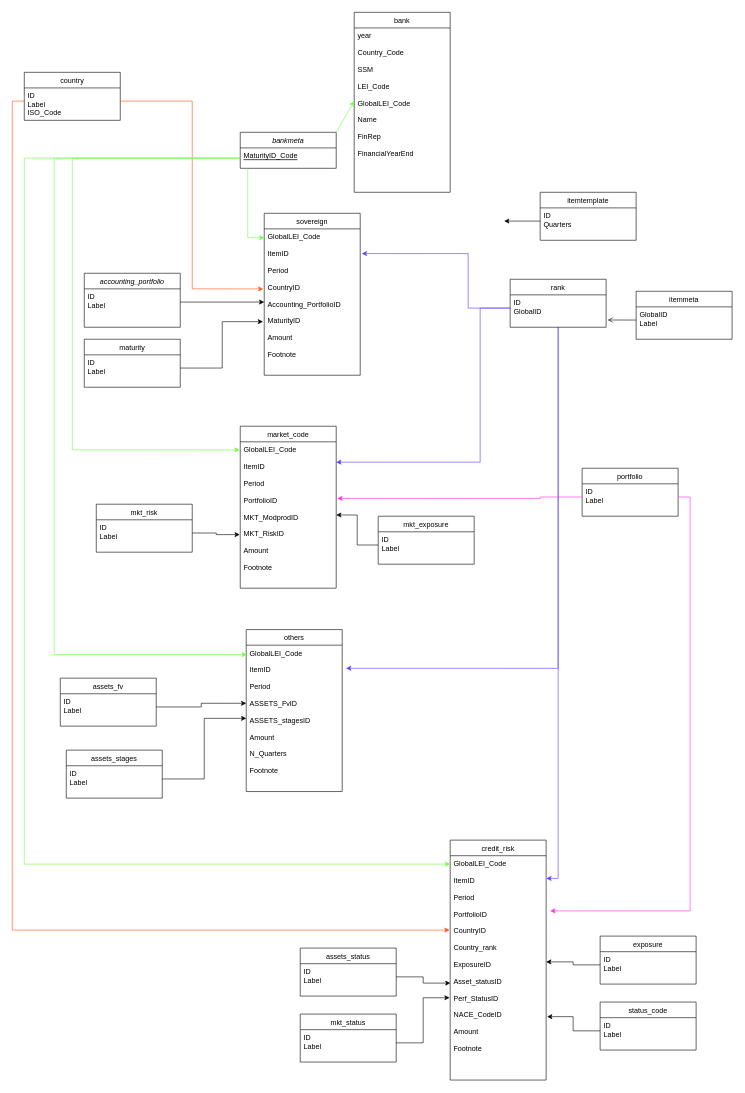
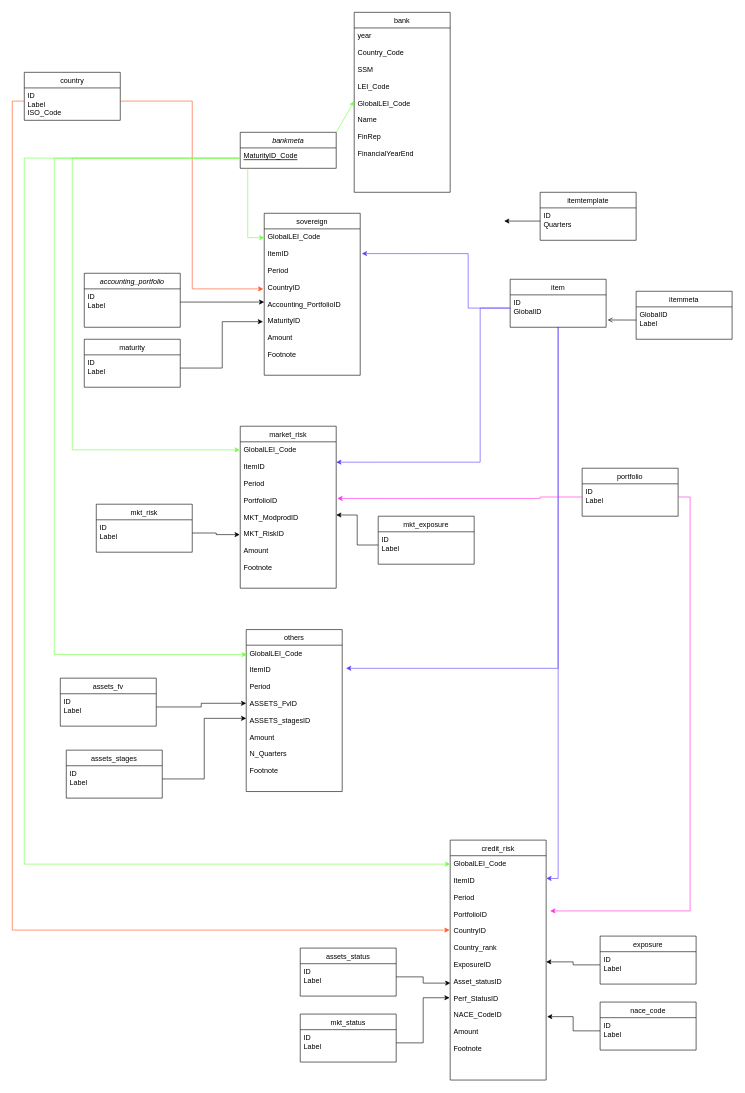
node "rank": label "rank" -> "item"
node "market_code": label "market_code" -> "market_risk"
node "status_code": label "status_code" -> "nace_code"
